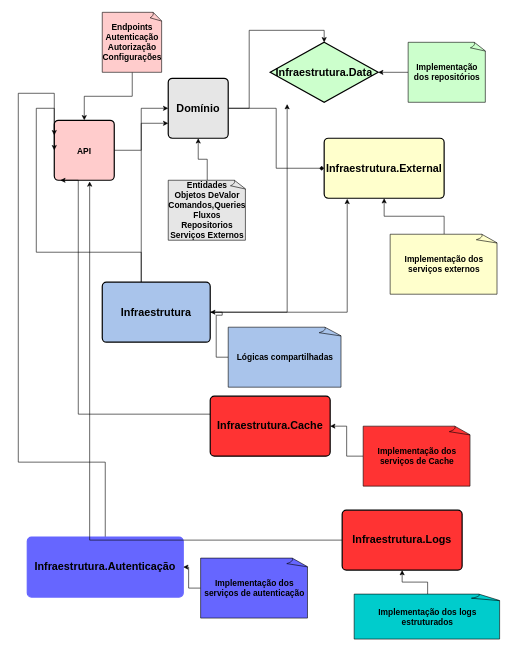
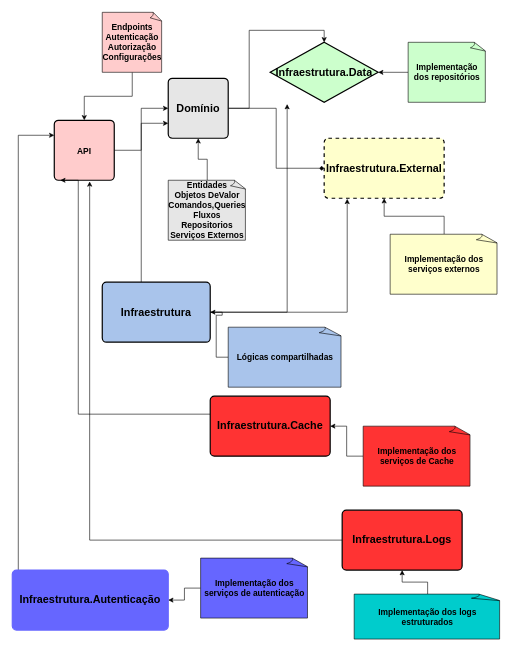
node "Infraestrutura.External": style solid -> dashed
edge "Infraestrutura" -> "API": removed
node "Infraestrutura.Autenticação": moved (105, 567) -> (90, 600)
